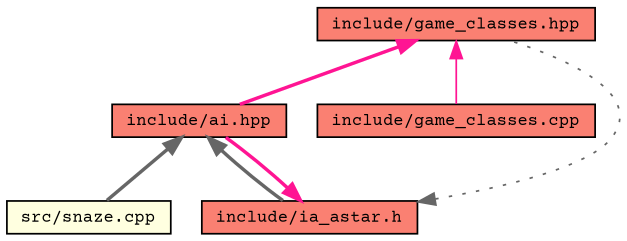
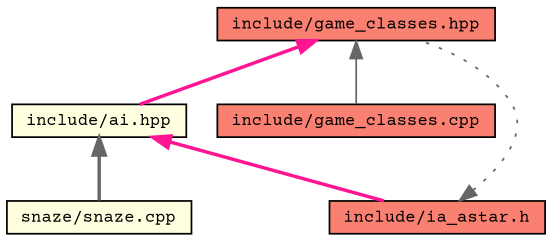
edge "include/game_classes.cpp" -> "include/game_classes.hpp": color deeppink -> gray40
node "include/ai.hpp": fillcolor salmon -> lightyellow
edge "include/ai.hpp" -> "include/ia_astar.h": removed
edge "include/ia_astar.h" -> "include/ai.hpp": color gray40 -> deeppink
node "src/snaze.cpp": label "src/snaze.cpp" -> "snaze/snaze.cpp"
